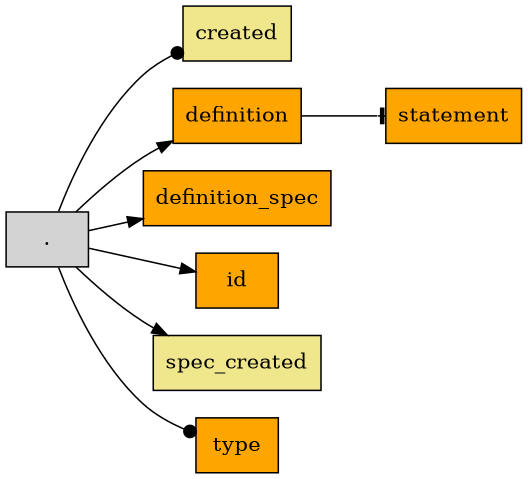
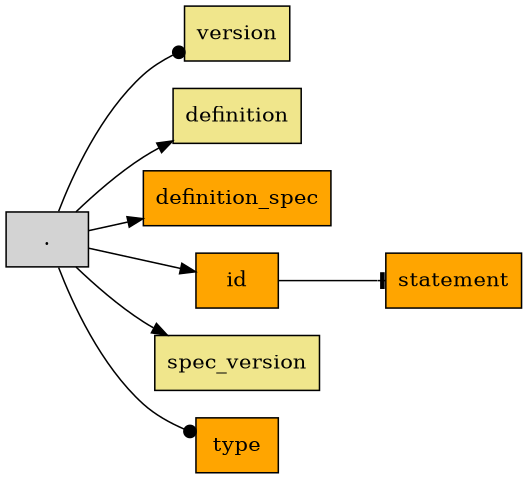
node "created": label "created" -> "version"
node "definition": fillcolor orange -> khaki
edge "definition" -> "statement": now "id" -> "statement"
node "spec_created": label "spec_created" -> "spec_version"
